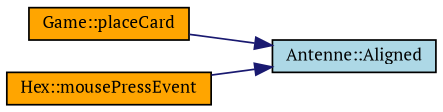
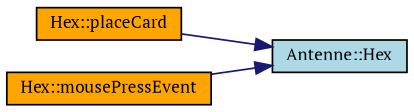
node "Game::placeCard": label "Game::placeCard" -> "Hex::placeCard"
node "Antenne::Aligned": label "Antenne::Aligned" -> "Antenne::Hex"
